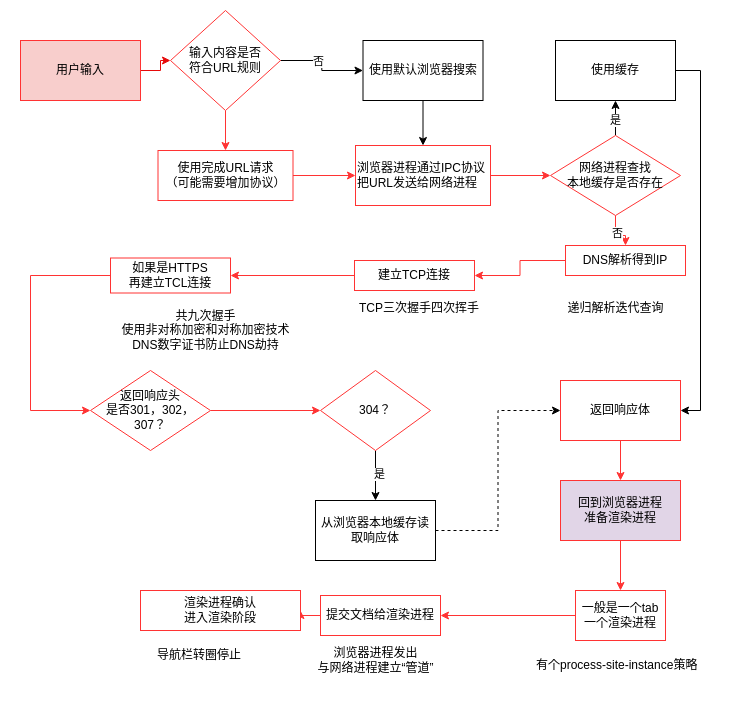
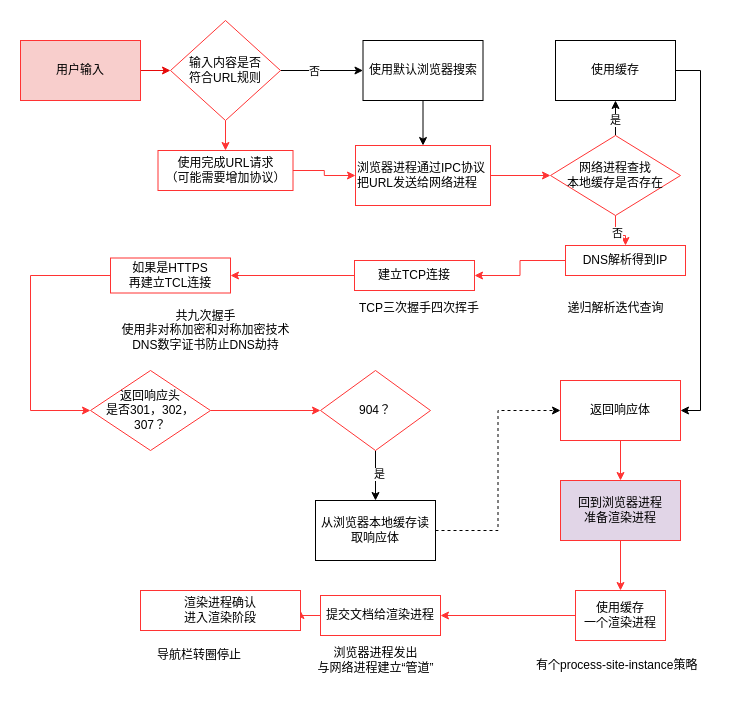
node "输入内容是否 符合URL规则": moved (226, 61) -> (226, 71)
node "使用完成URL请求 （可能需要增加协议）": size 135x50 -> 135x40
node "304？": label "304？" -> "904？"
node "一般是一个tab 一个渲染进程": label "一般是一个tab 一个渲染进程" -> "使用缓存 一个渲染进程"
